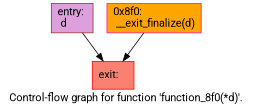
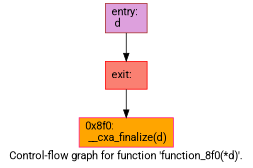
node "0x8f0:": text "__exit_finalize(d)" -> "__cxa_finalize(d)"
edge "0x8f0:" -> "exit:": reversed
